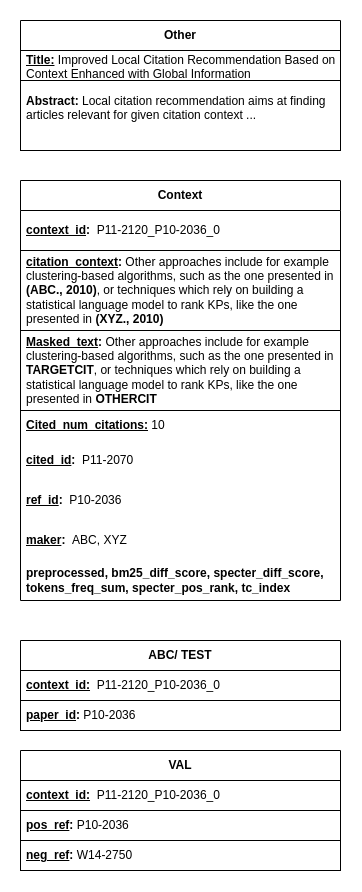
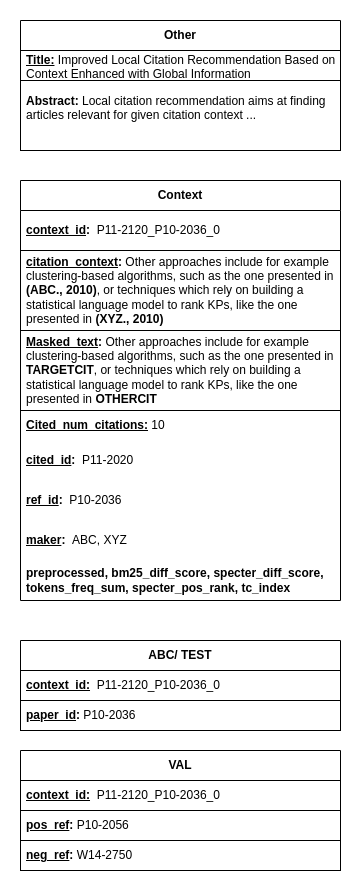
node "cited_id: P11-2070": label "cited_id: P11-2070" -> "cited_id: P11-2020"
node "pos_ref: P10-2036": label "pos_ref: P10-2036" -> "pos_ref: P10-2056"
